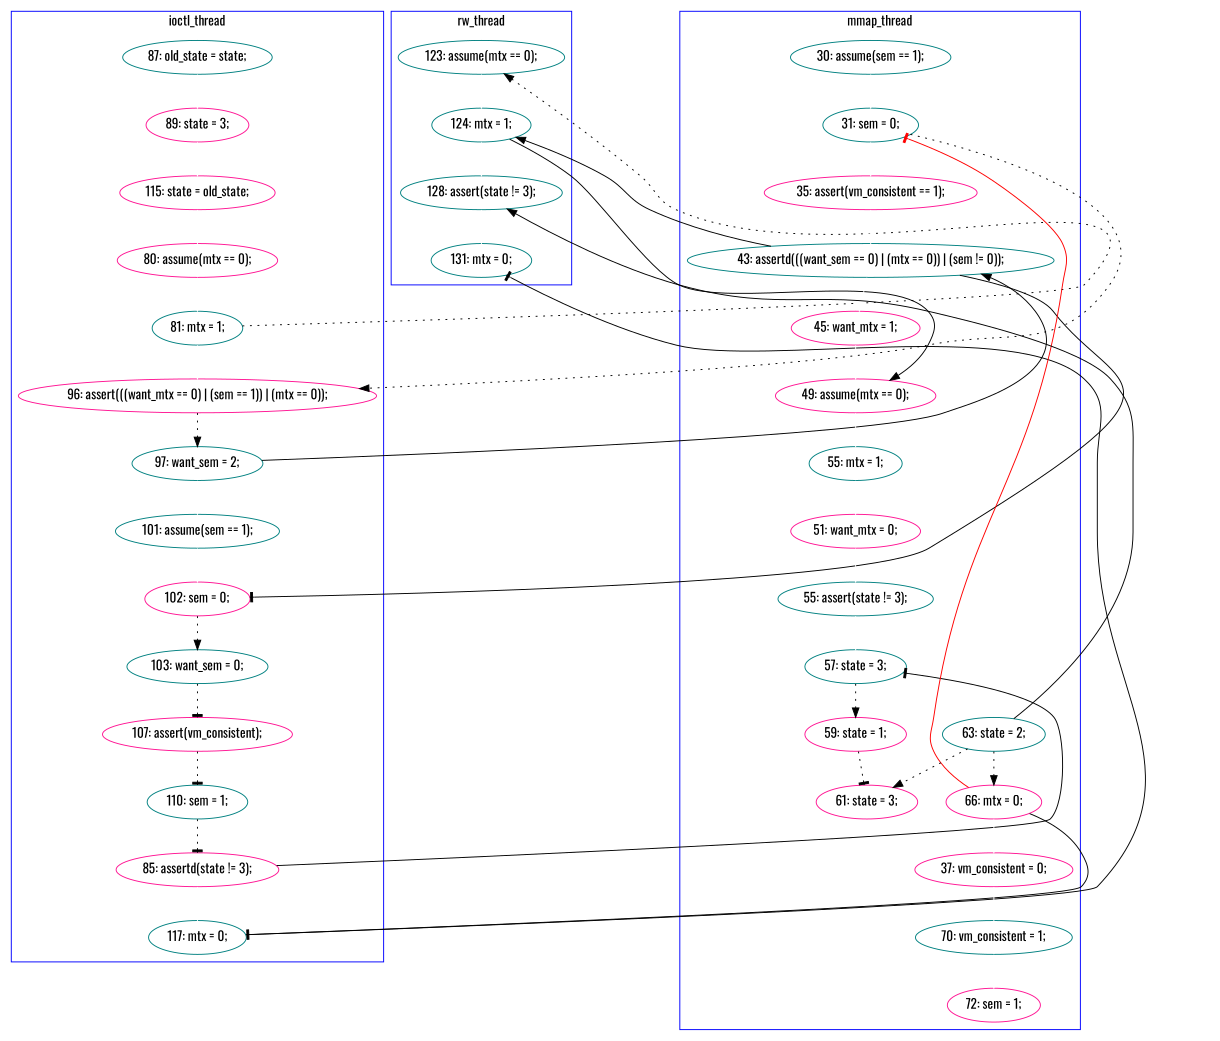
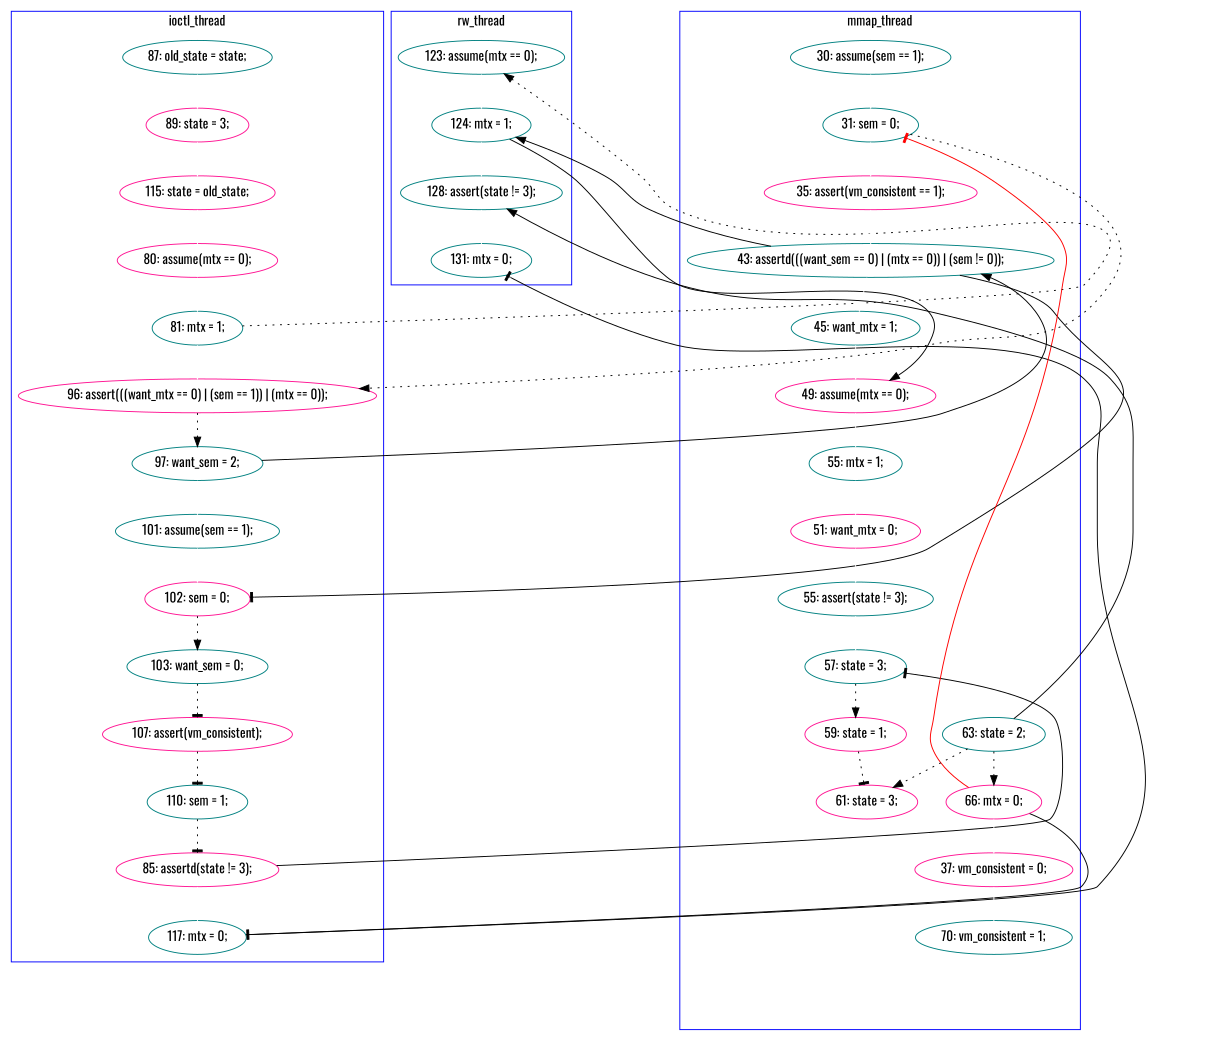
node "45: want_mtx = 1;": color deeppink -> teal
node "72: sem = 1;": removed
